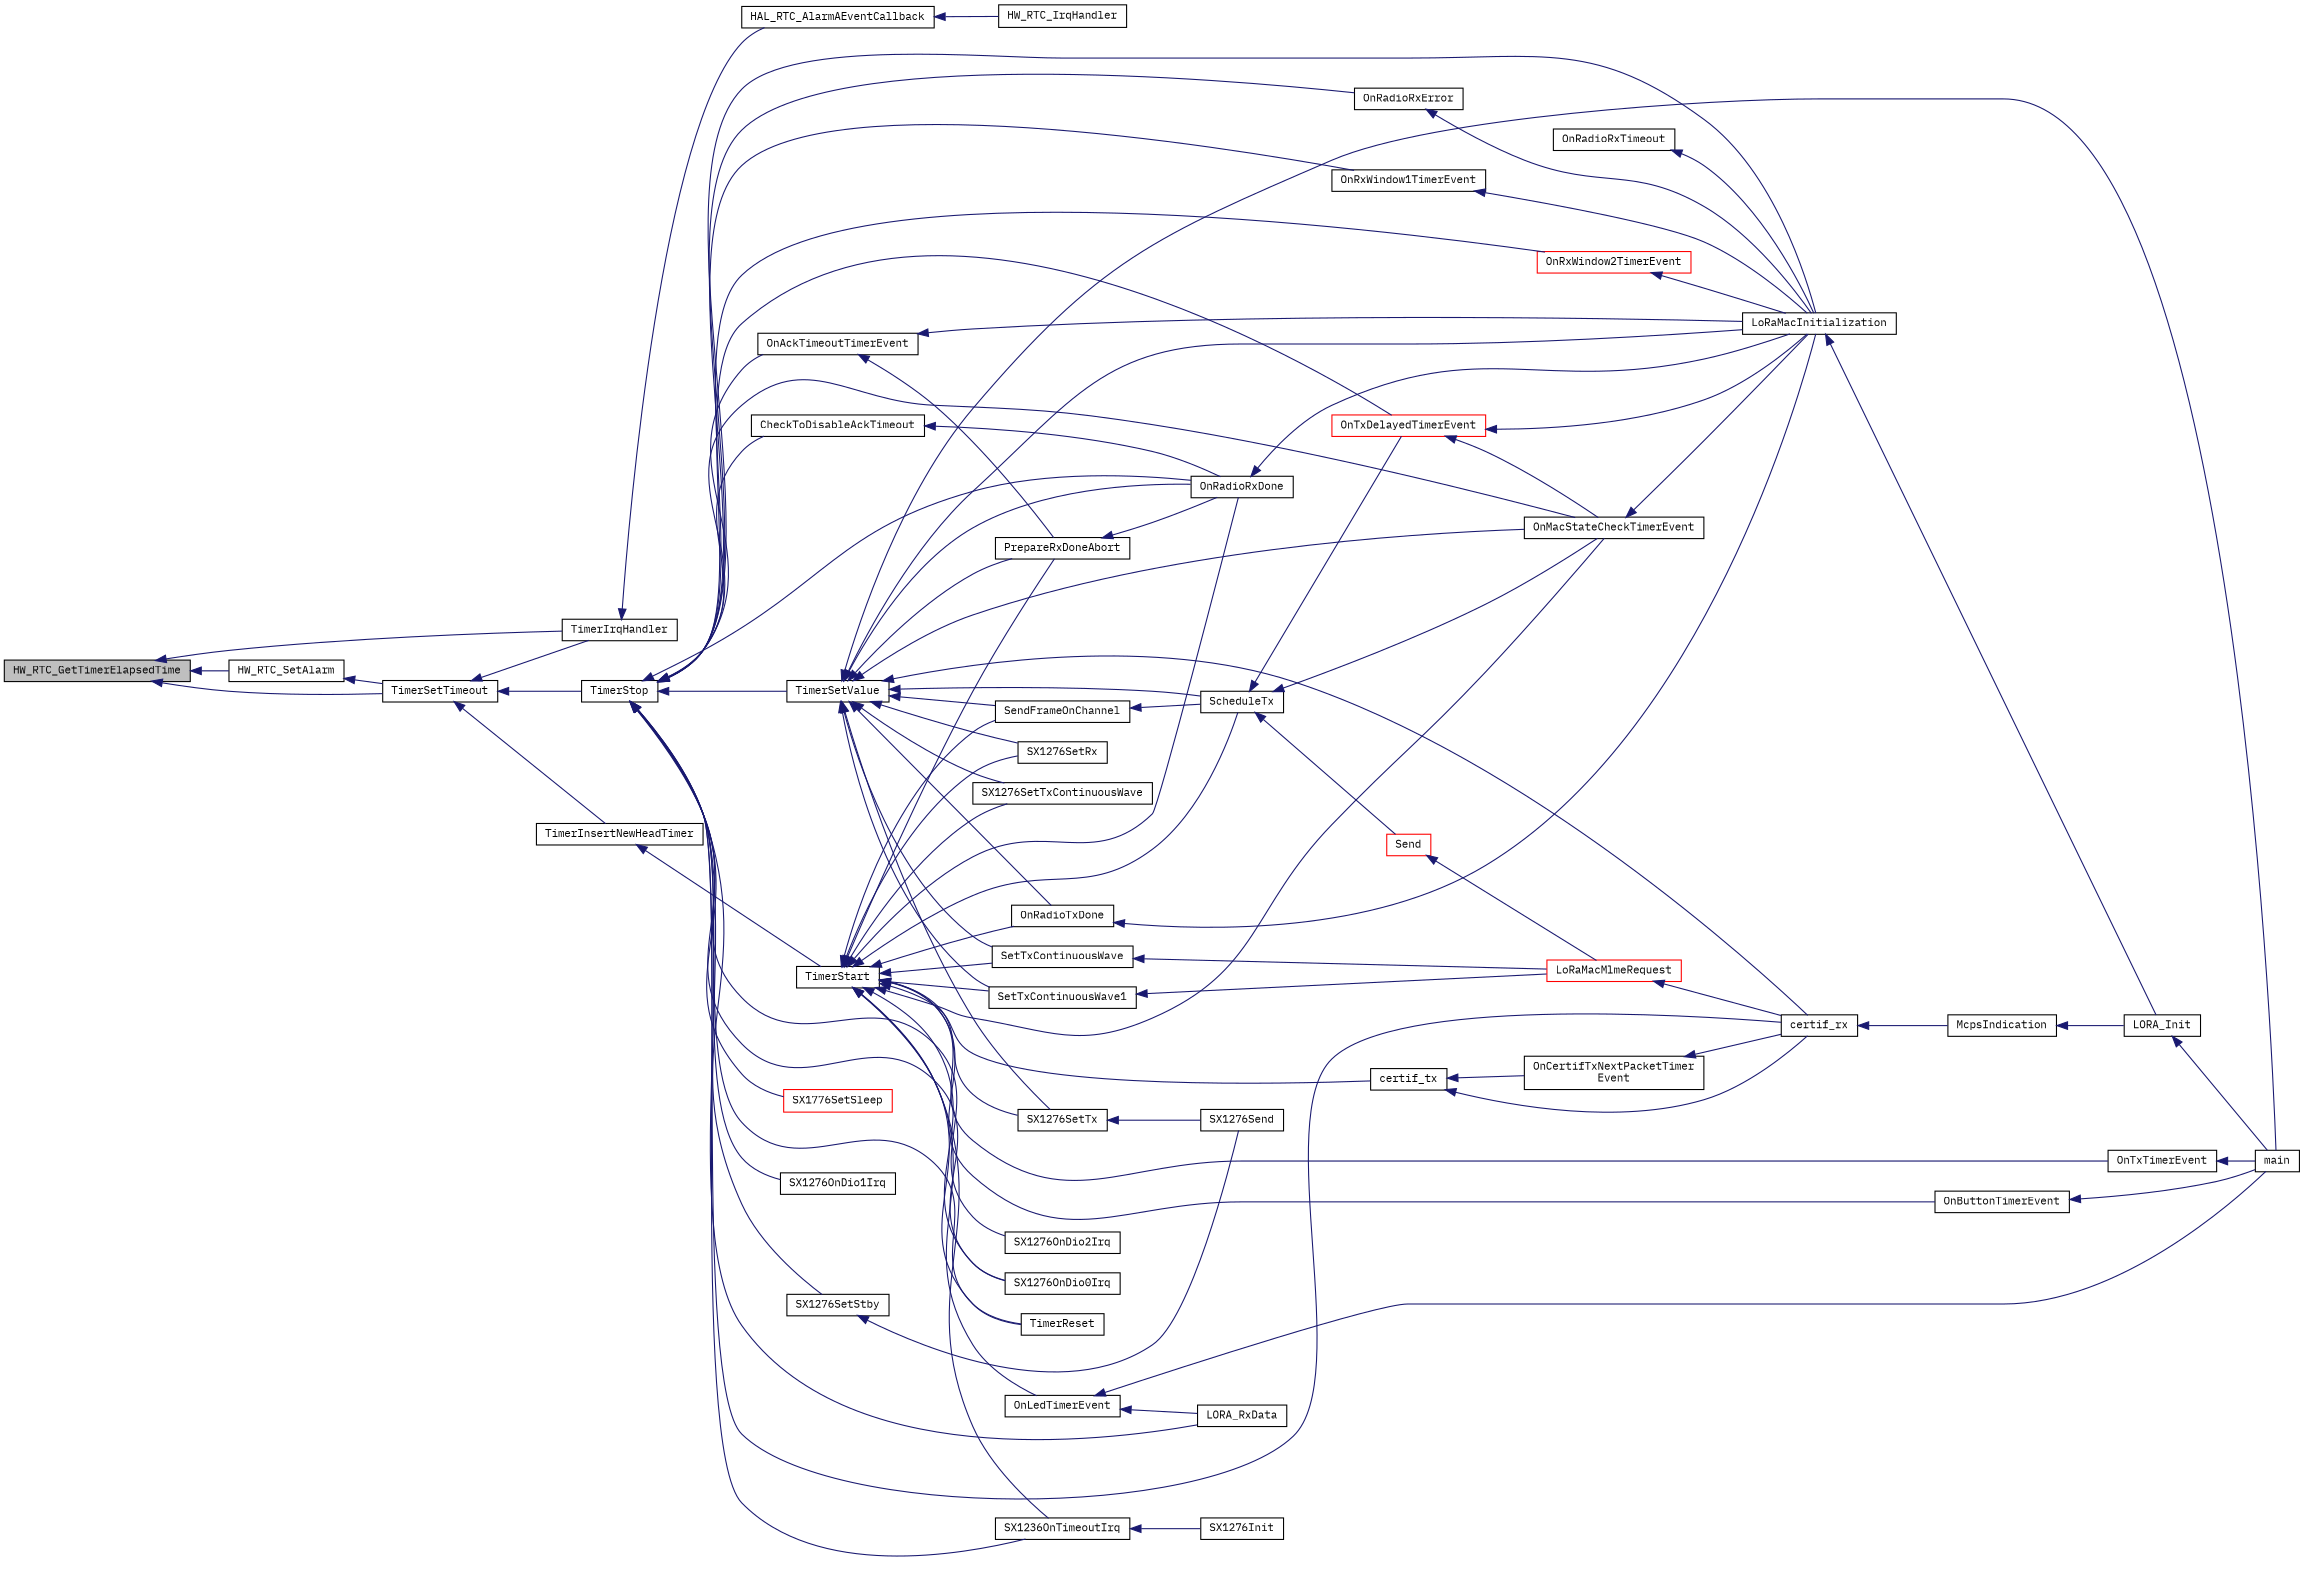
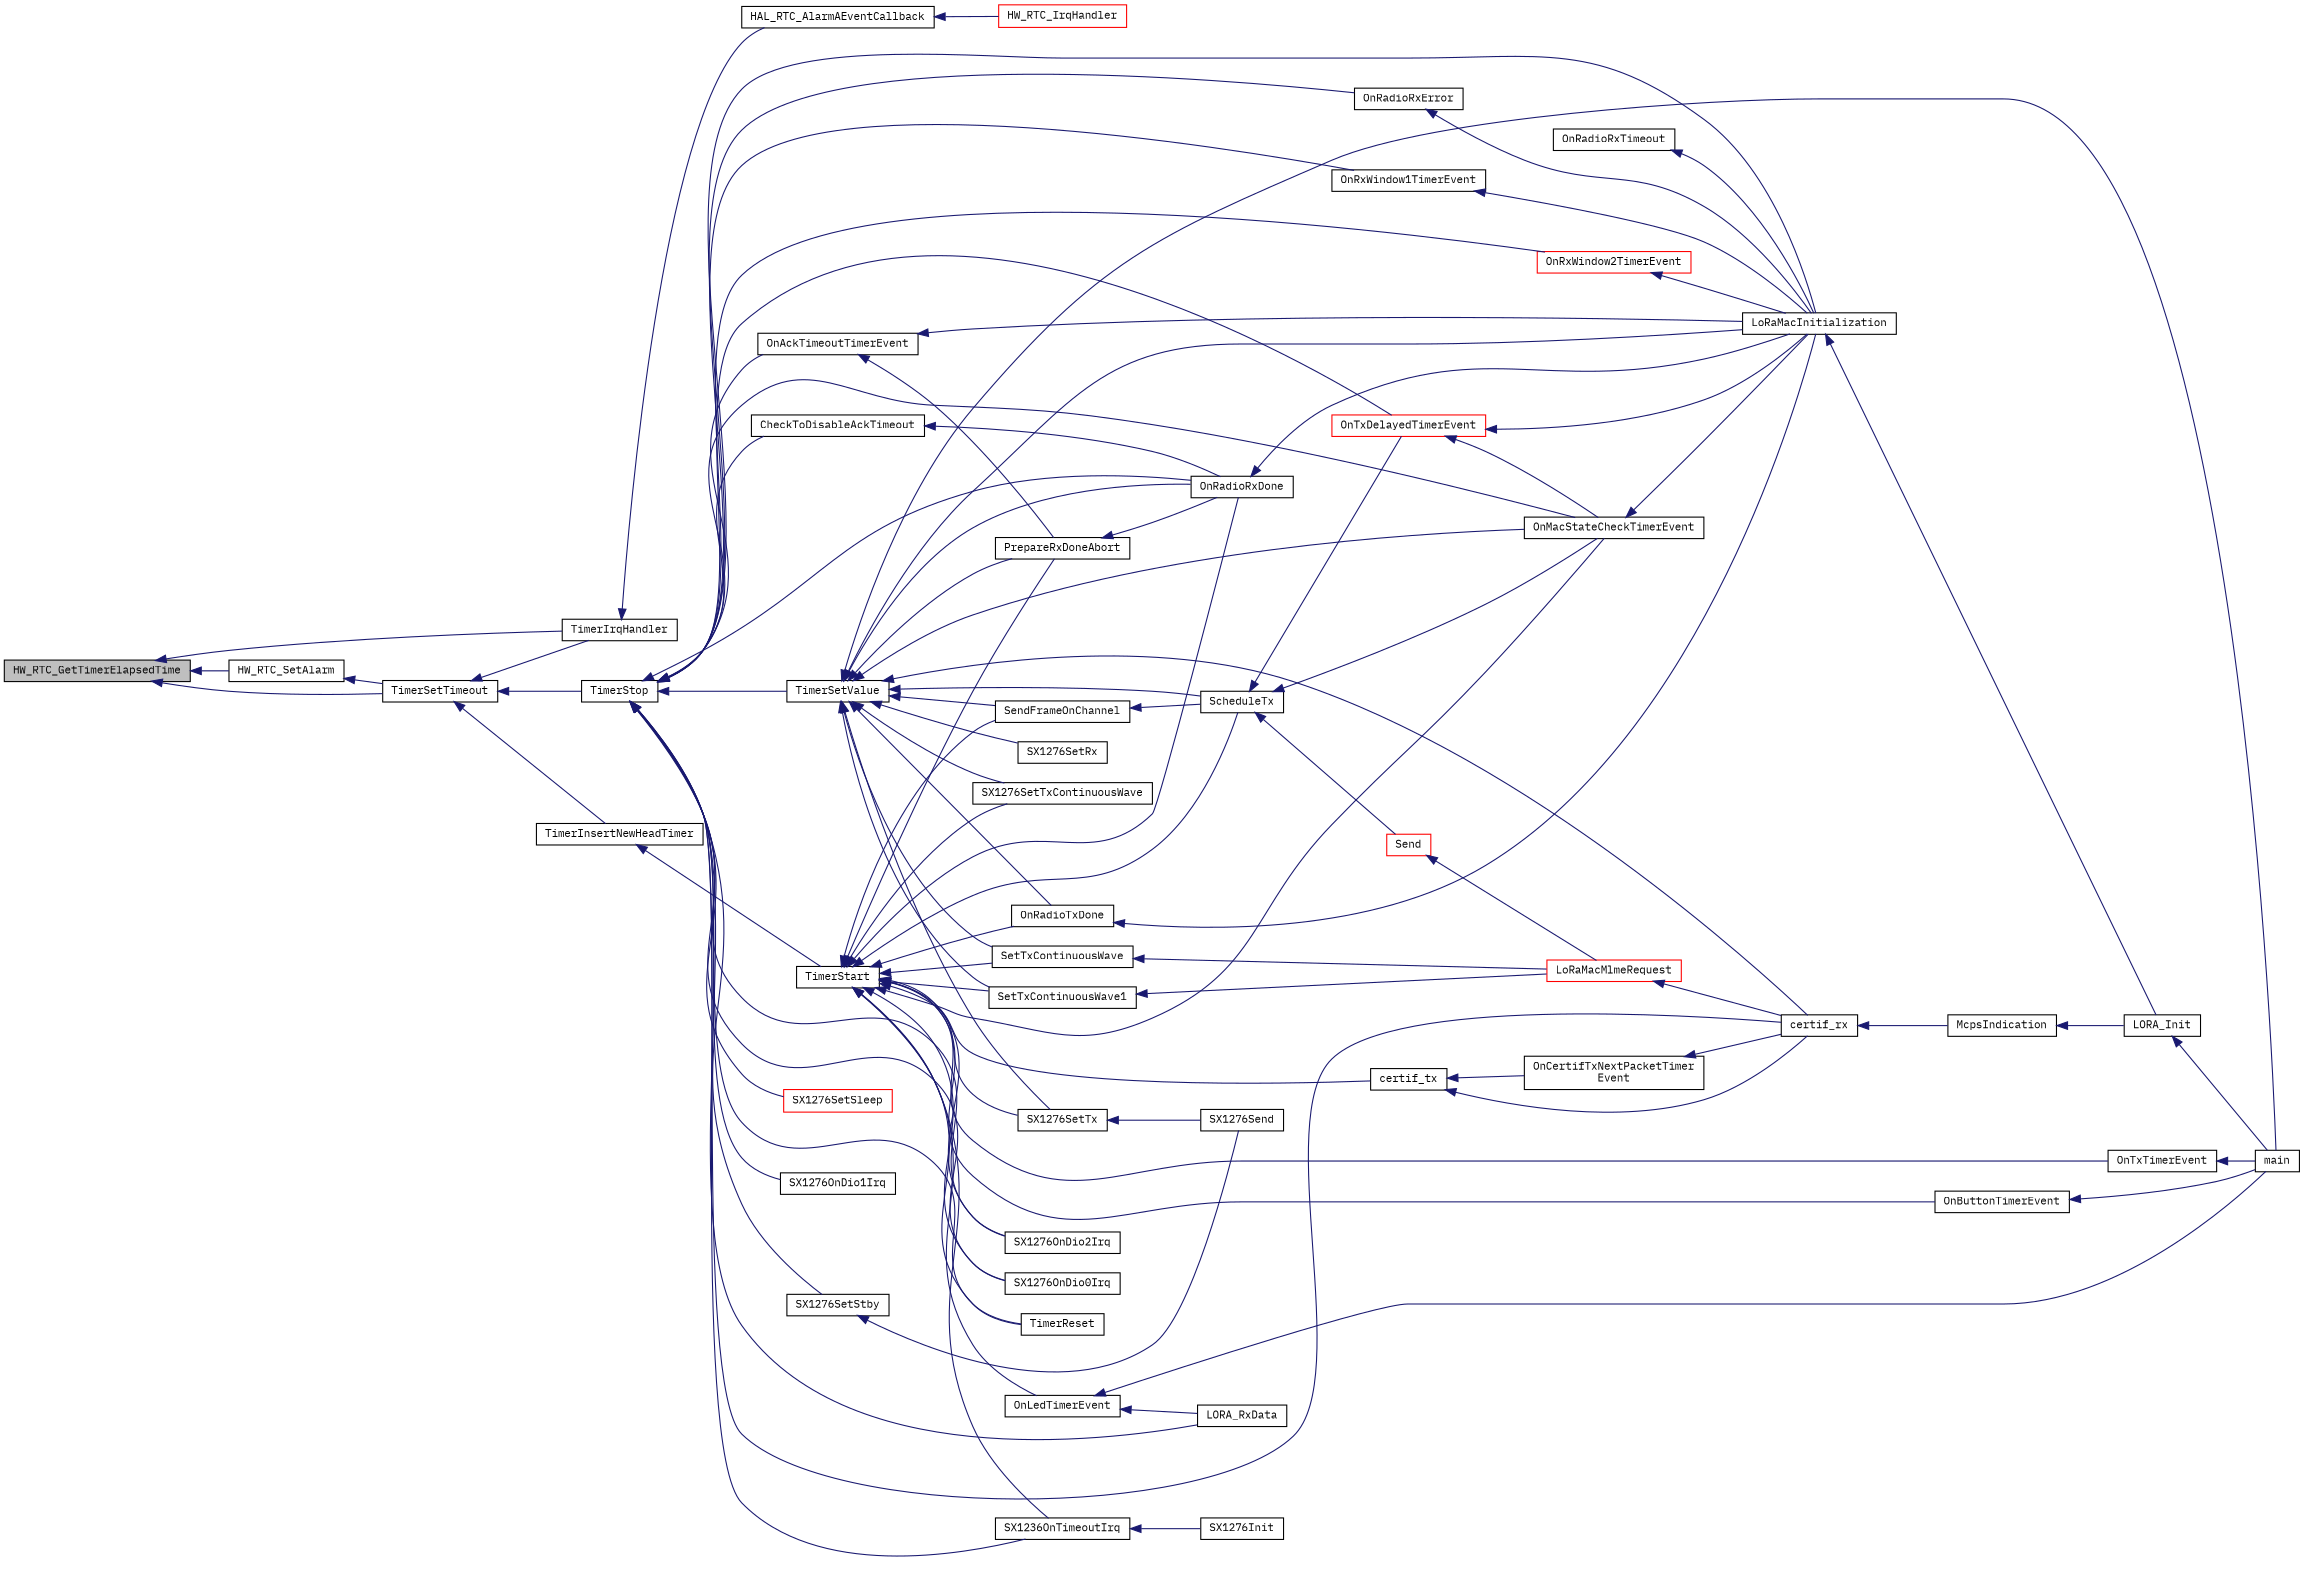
node "HW_RTC_IrqHandler": color black -> red
edge "SX1276SetRx" -> "TimerStart": now "SX1276OnDio2Irq" -> "TimerStart"
node "SX1776SetSleep": label "SX1776SetSleep" -> "SX1276SetSleep"
